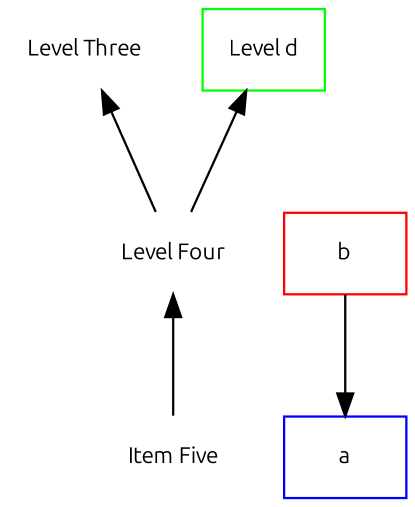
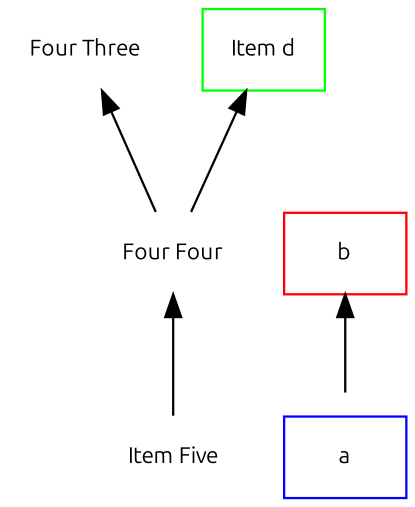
node "Level Three": label "Level Three" -> "Four Three"
node "Level d": label "Level d" -> "Item d"
node "Level Four": label "Level Four" -> "Four Four"
edge "b" -> "a": reversed
